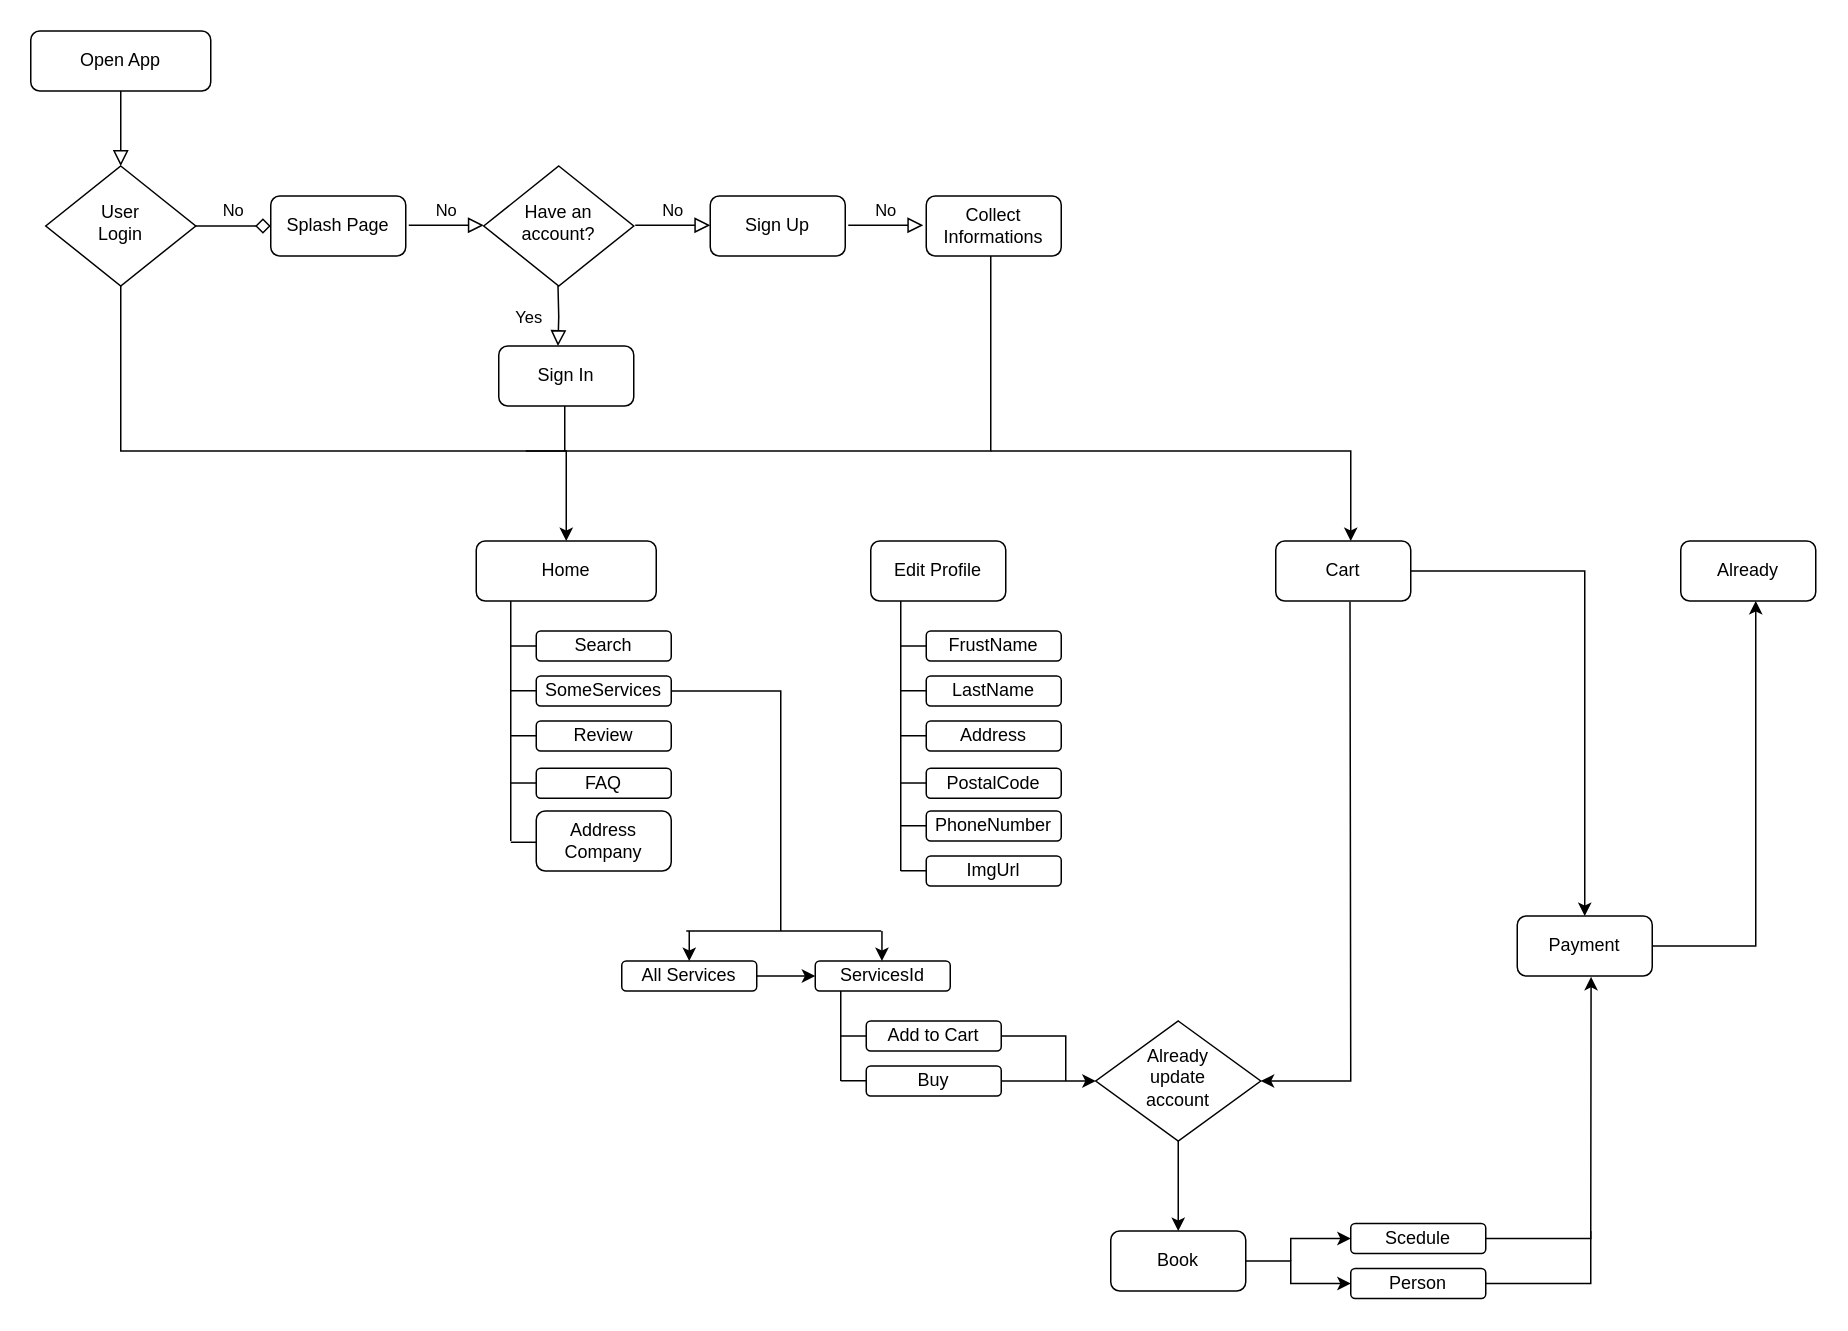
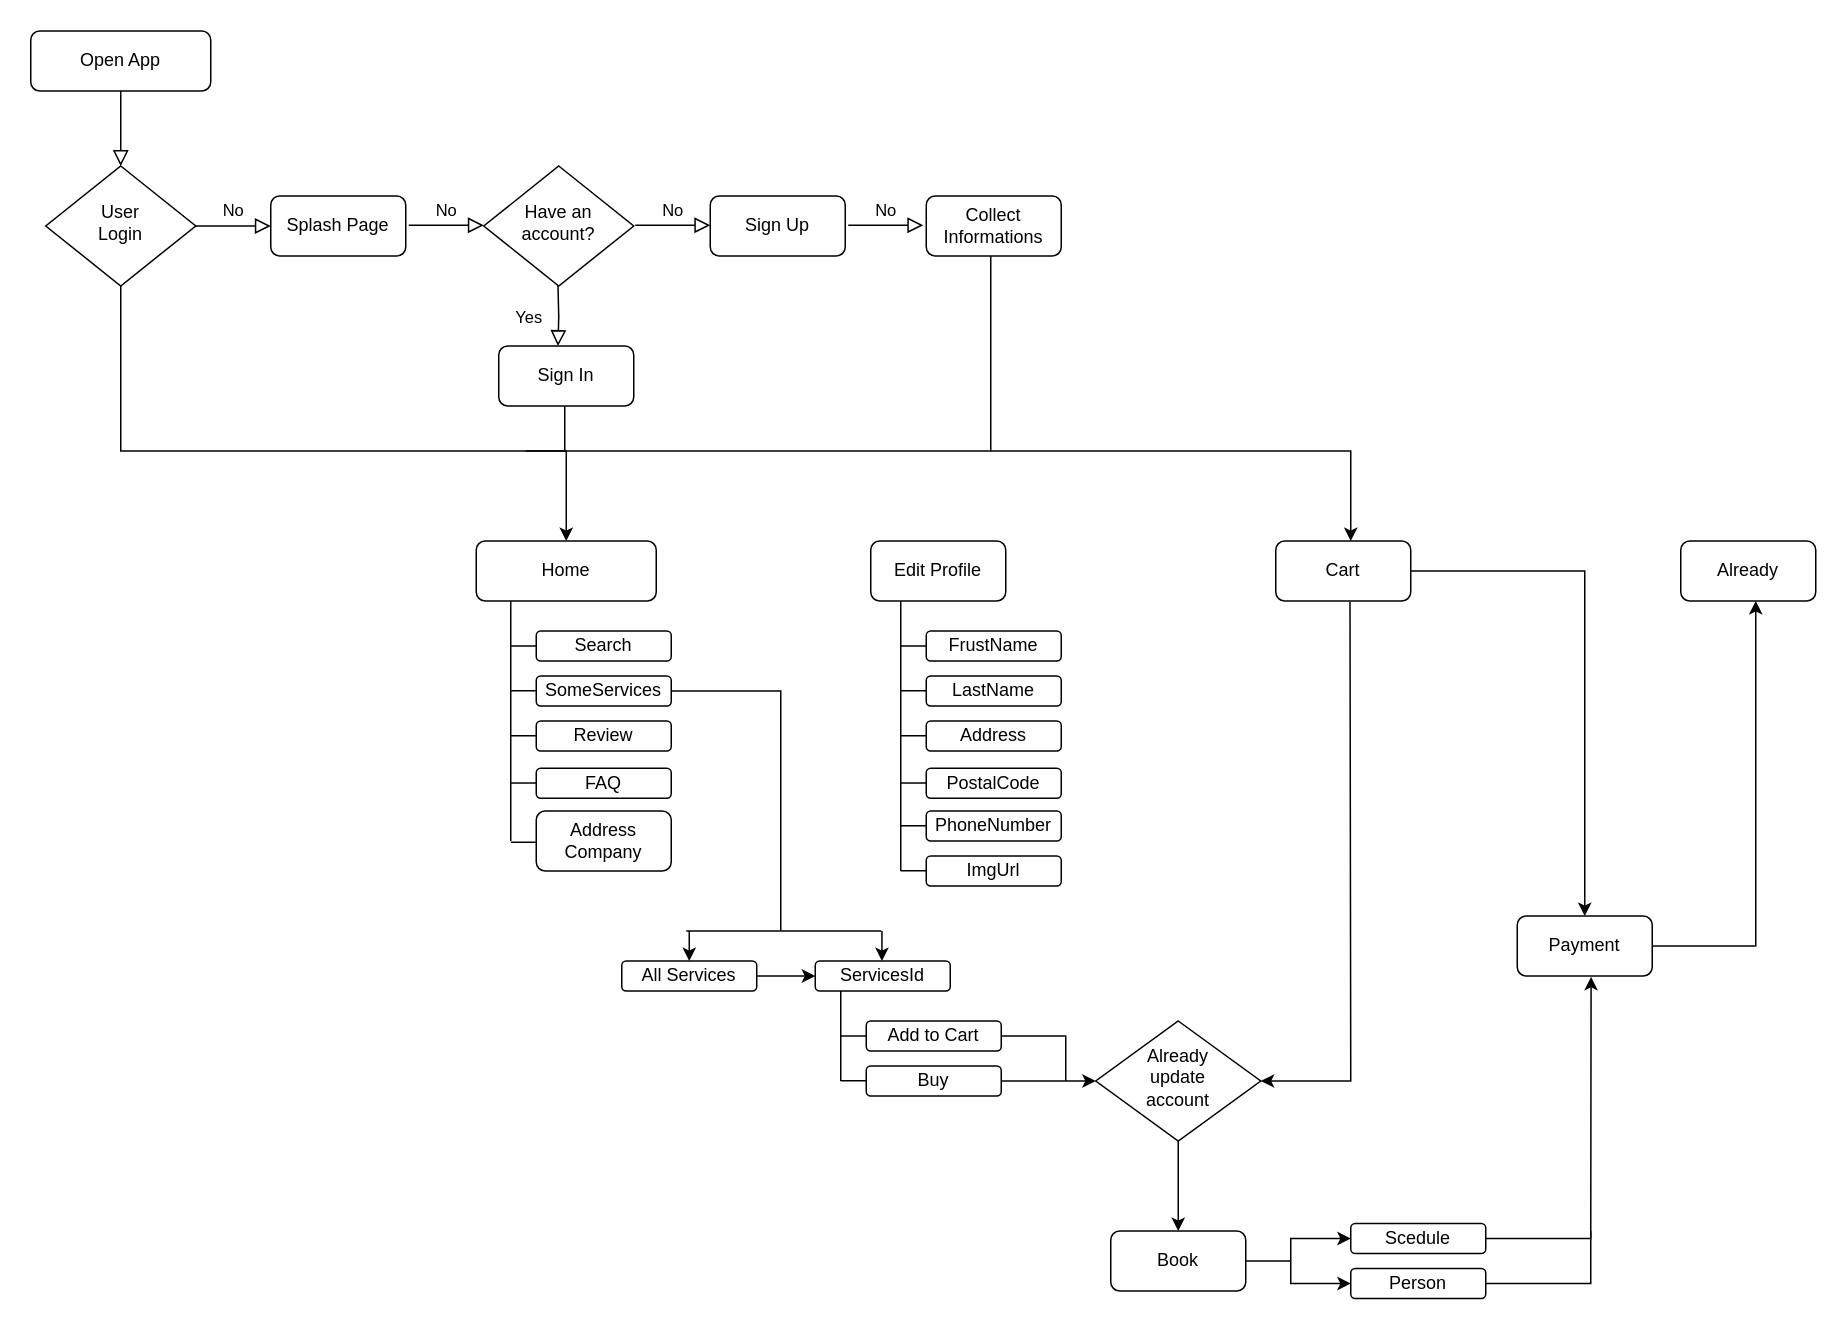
edge "User Login" -> "Splash Page": arrowhead diamond -> block
